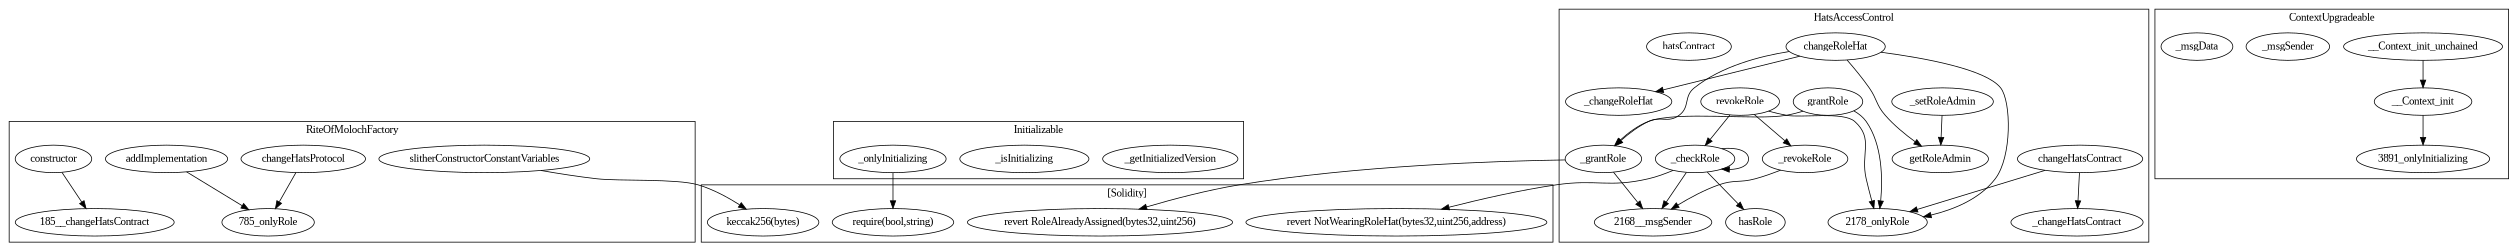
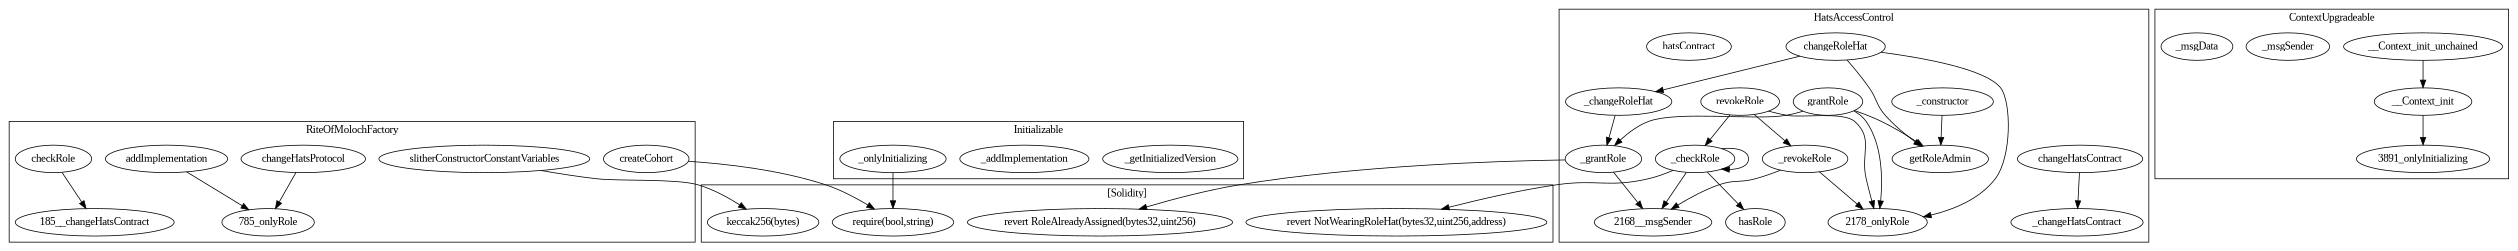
edge "changeRoleHat" -> "_grantRole": now "_changeRoleHat" -> "_grantRole"
node "_setRoleAdmin": label "_setRoleAdmin" -> "_constructor"
edge "grantRole" -> "getRoleAdmin": added
node "constructor": label "constructor" -> "checkRole"
node "createCohort": added
node "_isInitializing": label "_isInitializing" -> "_addImplementation"
edge "changeHatsContract" -> "2178_onlyRole": now "_revokeRole" -> "2178_onlyRole"
